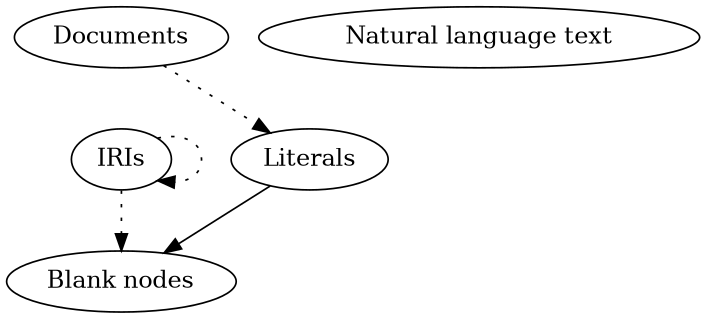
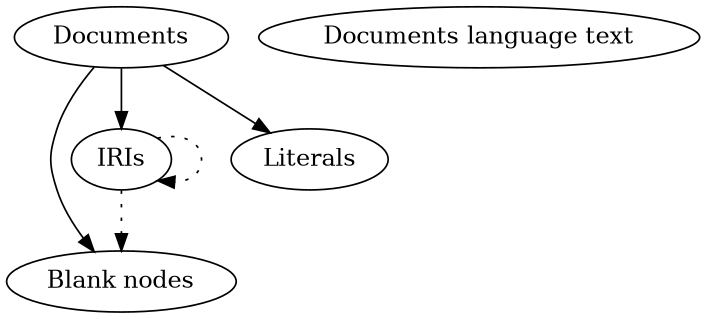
node "Natural language text": label "Natural language text" -> "Documents language text"
edge "Documents" -> "IRIs": added
edge "Documents" -> "Literals": style dotted -> solid
edge "Literals" -> "Blank nodes": now "Documents" -> "Blank nodes"
